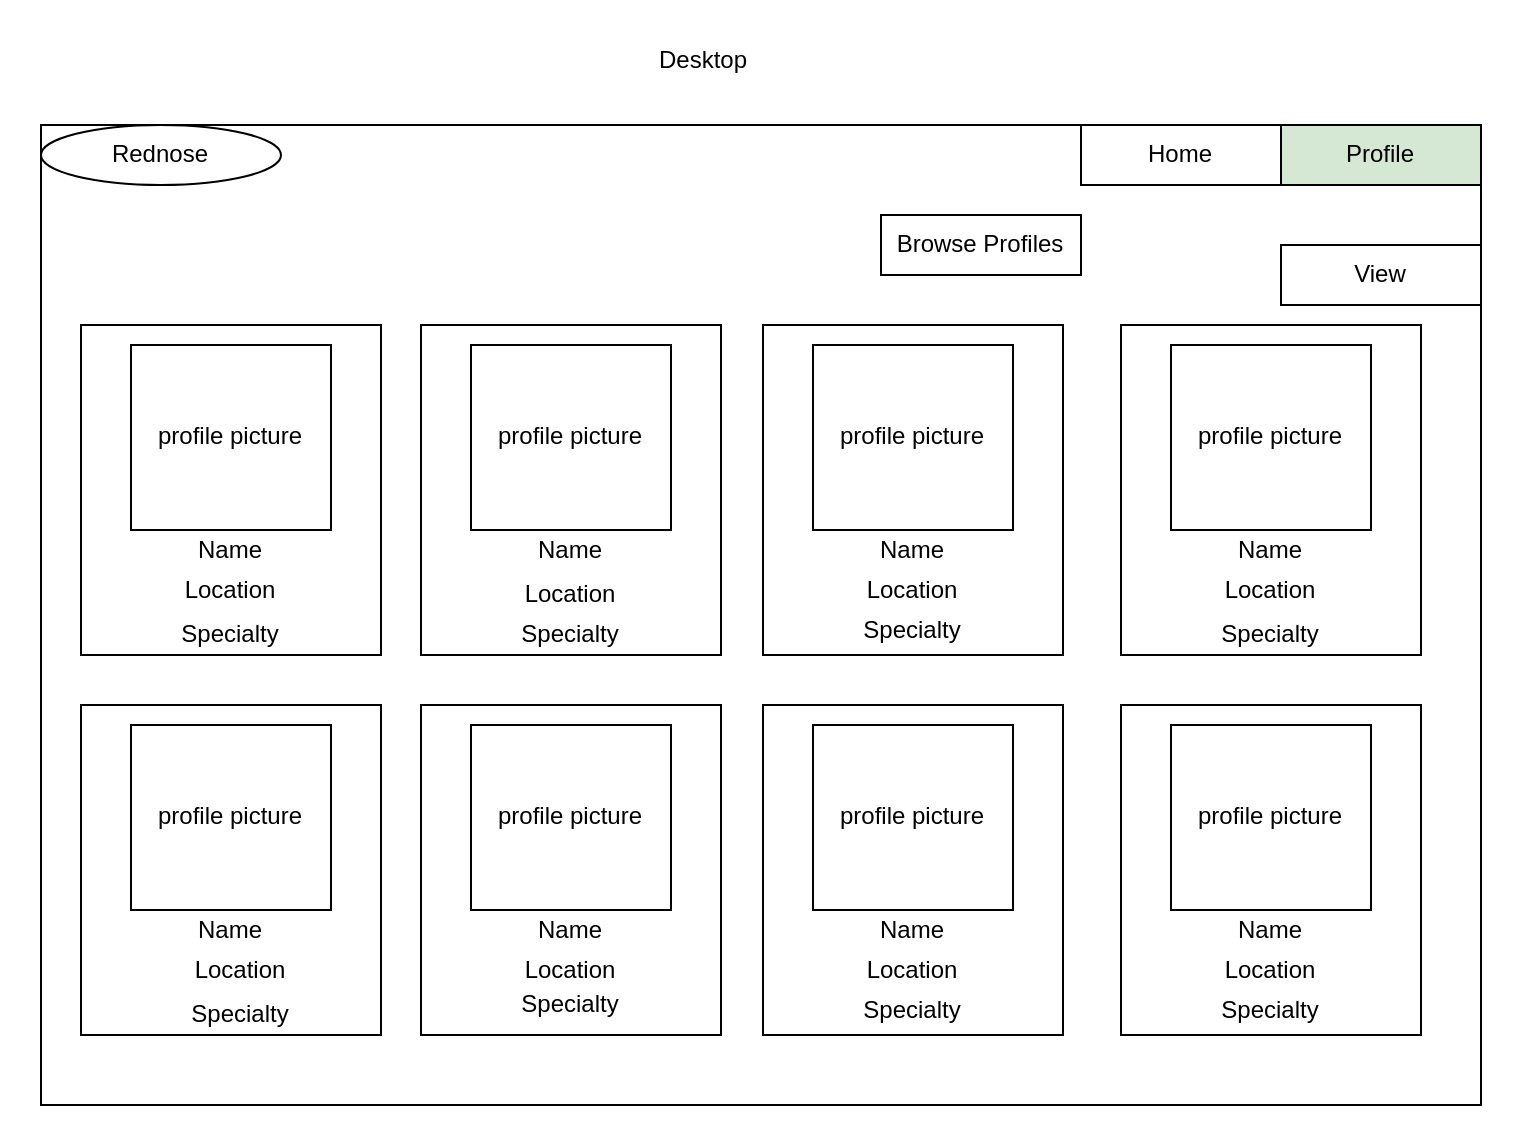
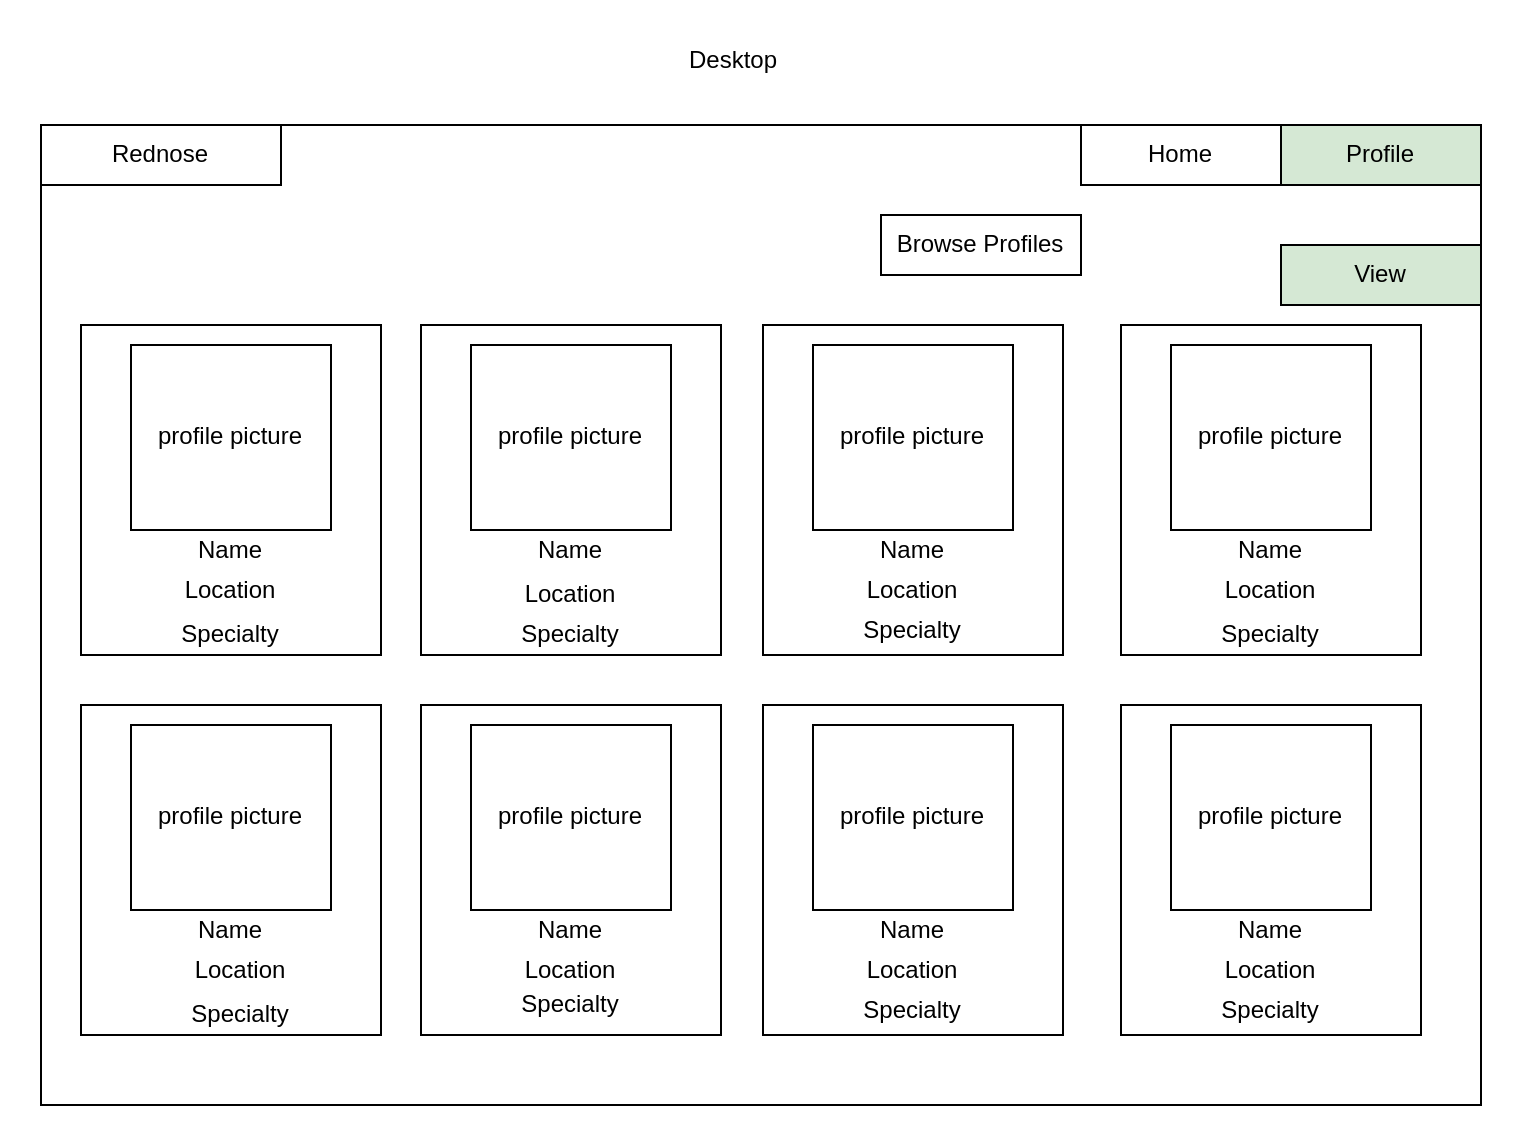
node "Desktop": moved (703, 61) -> (733, 61)
node "Rednose": shape ellipse -> rectangle
node "View": fillcolor #ffffff -> #d5e8d4
